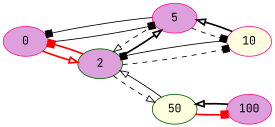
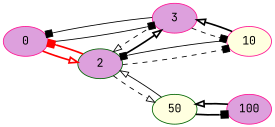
node "5": label "5" -> "3"
edge "50" -> "100": color red -> black
